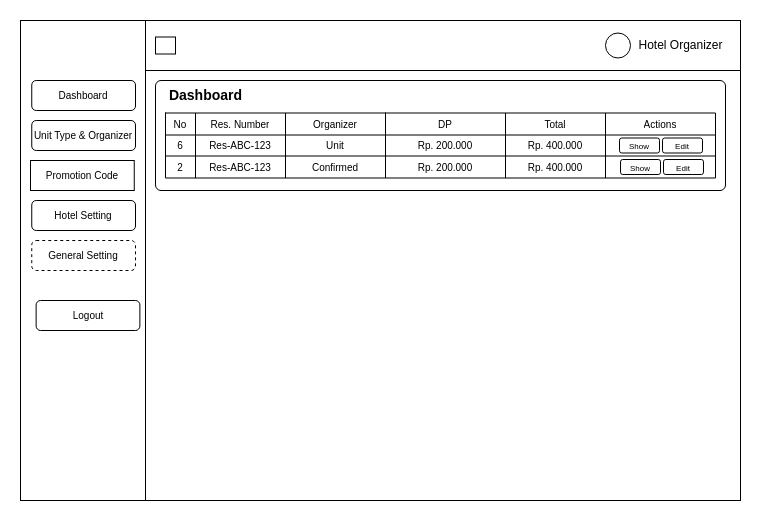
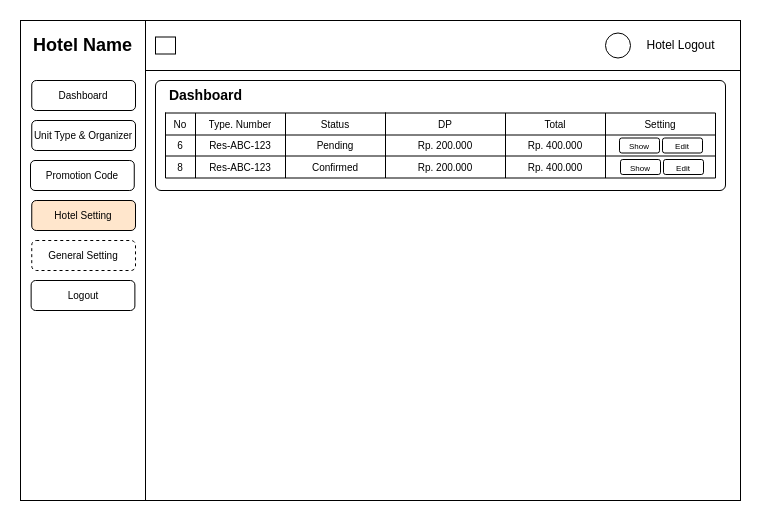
node "Hotel Name": added
node "Hotel Organizer": label "Hotel Organizer" -> "Hotel Logout"
node "Res. Number": label "Res. Number" -> "Type. Number"
node "Organizer": label "Organizer" -> "Status"
node "Actions": label "Actions" -> "Setting"
node "Unit": label "Unit" -> "Pending"
node "2": label "2" -> "8"
node "Promotion Code": shape rectangle -> rounded rectangle
node "Hotel Setting": fillcolor #ffffff -> #ffe6cc
node "Logout": moved (88, 316) -> (83, 296)
